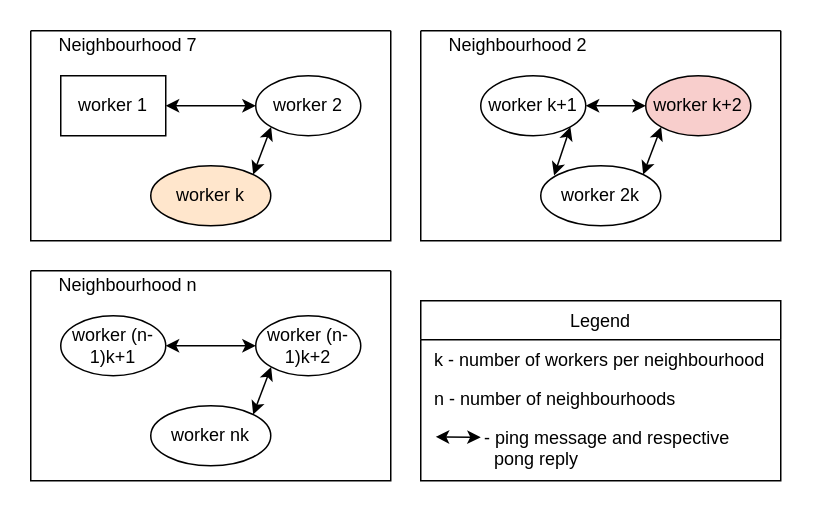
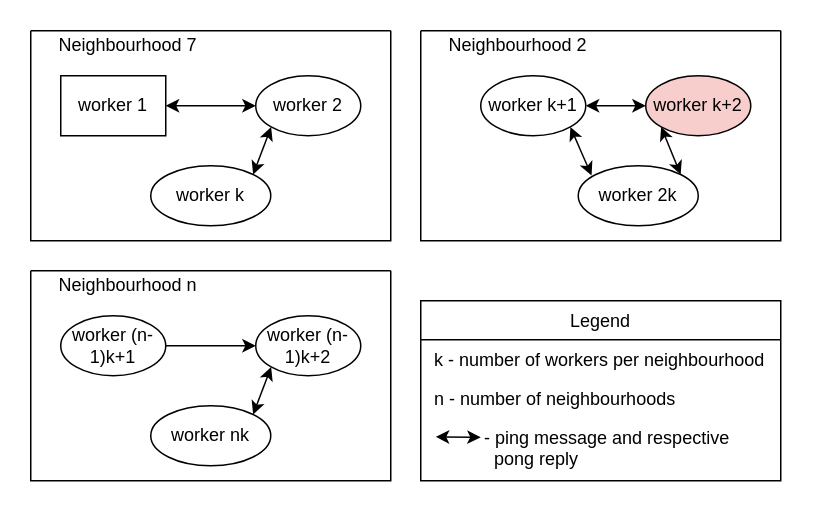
node "worker k": fillcolor #ffe6cc -> #ffffff
node "worker 2k": moved (601, 196) -> (638, 196)
edge "worker (n-1)k+1" -- "worker (n-1)k+2": arrowhead classic -> none
